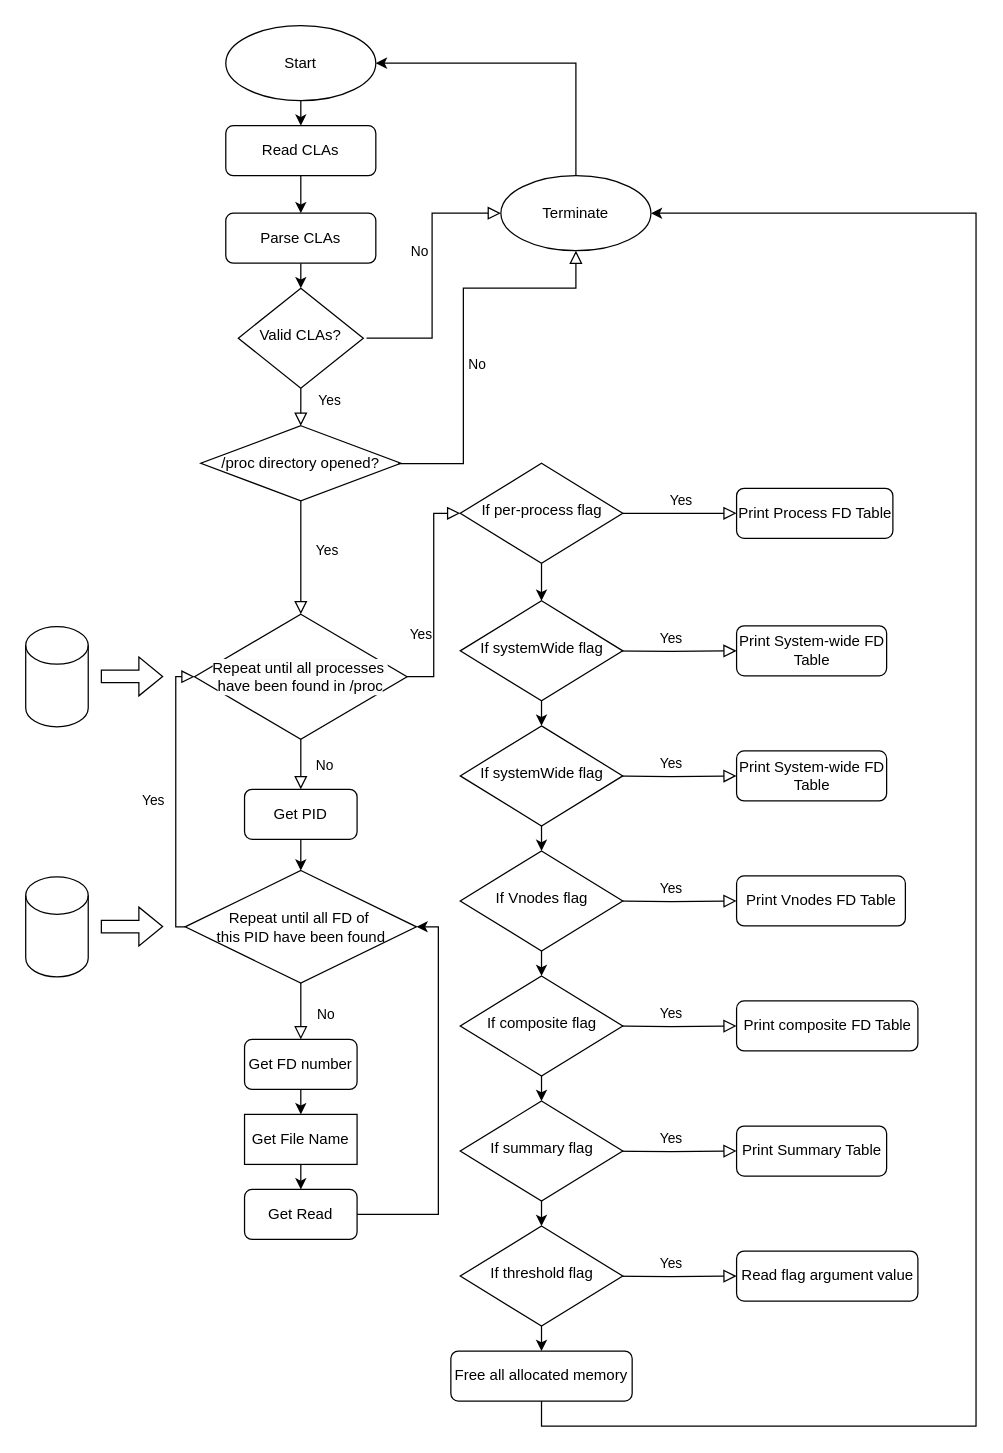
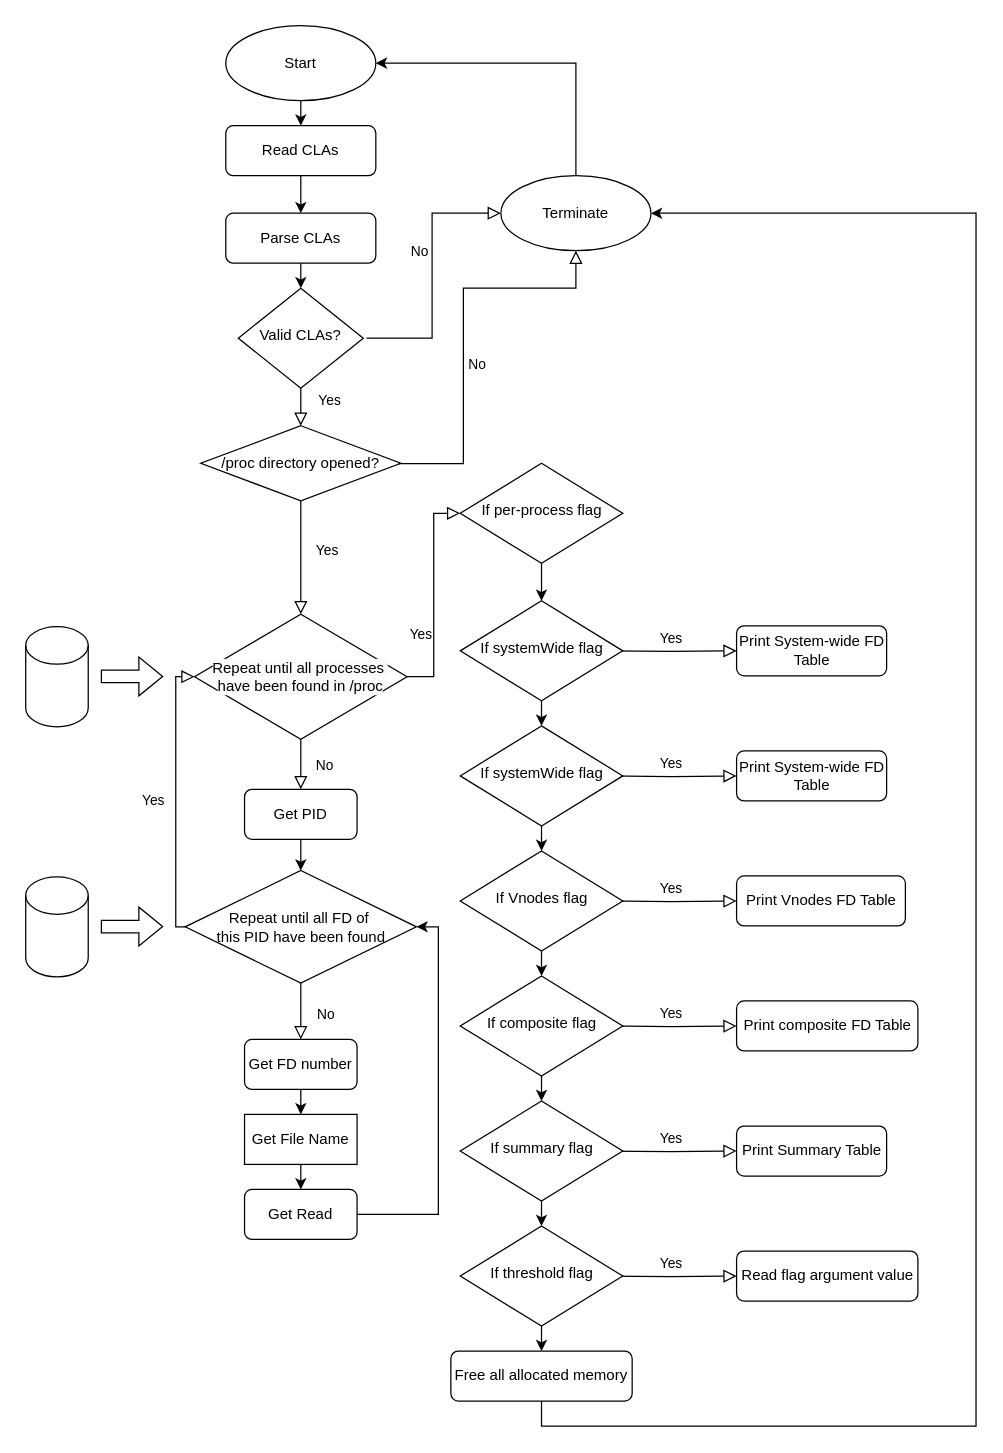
edge "If per-process flag" -> "Print Process FD Table": removed, label "Yes"
node "Print Process FD Table": removed
